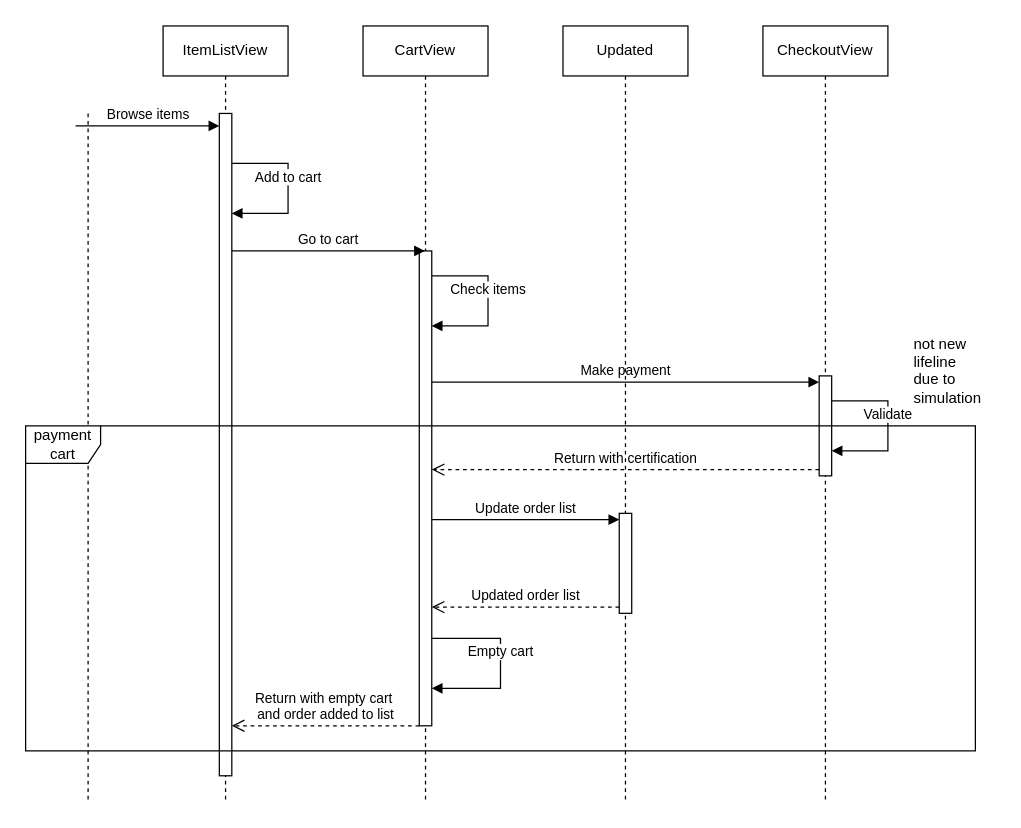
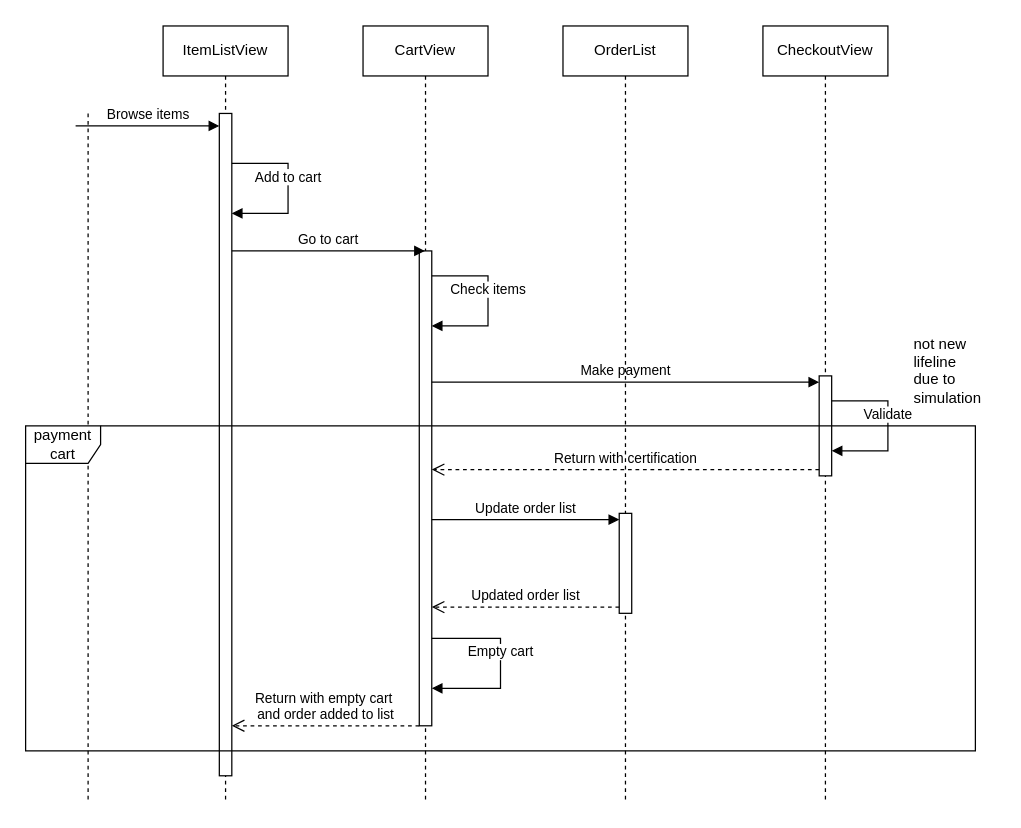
node "Updated": label "Updated" -> "OrderList"
